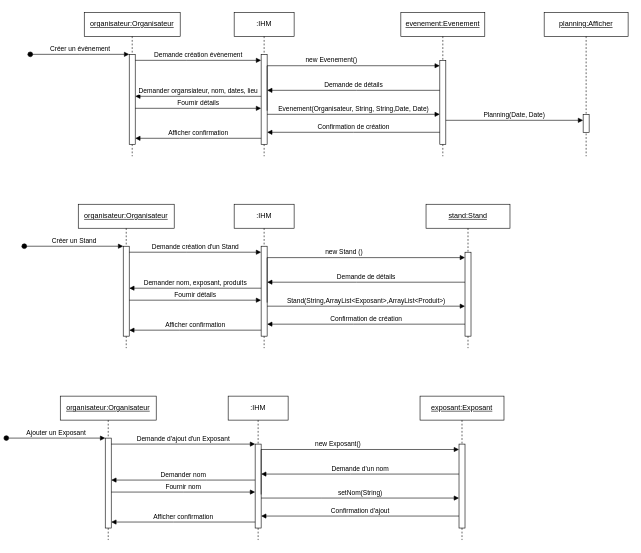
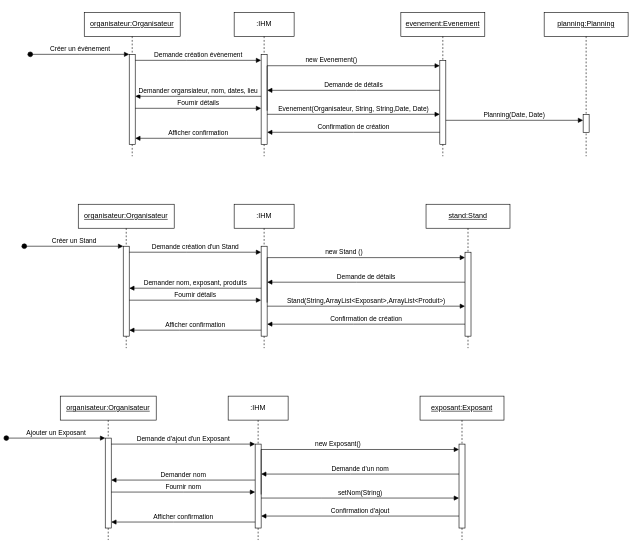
node "planning:Afficher": label "planning:Afficher" -> "planning:Planning"
